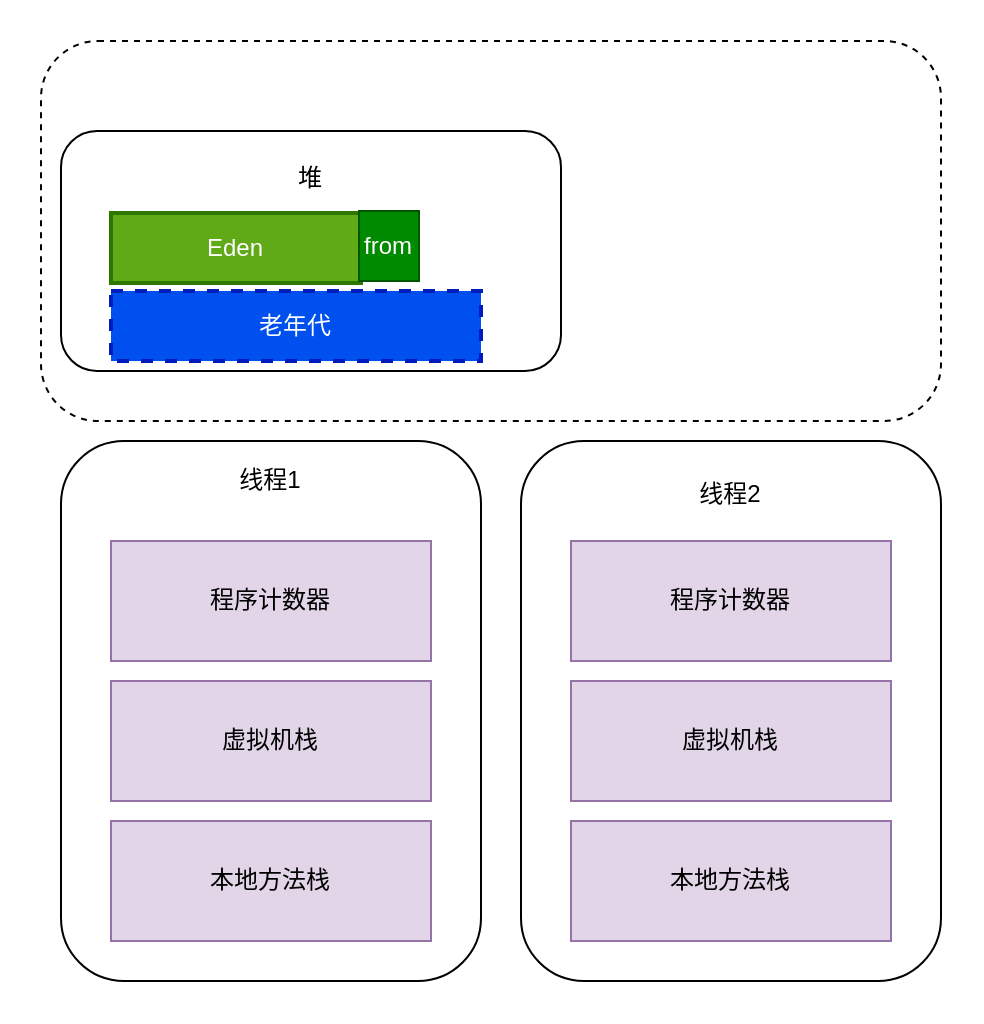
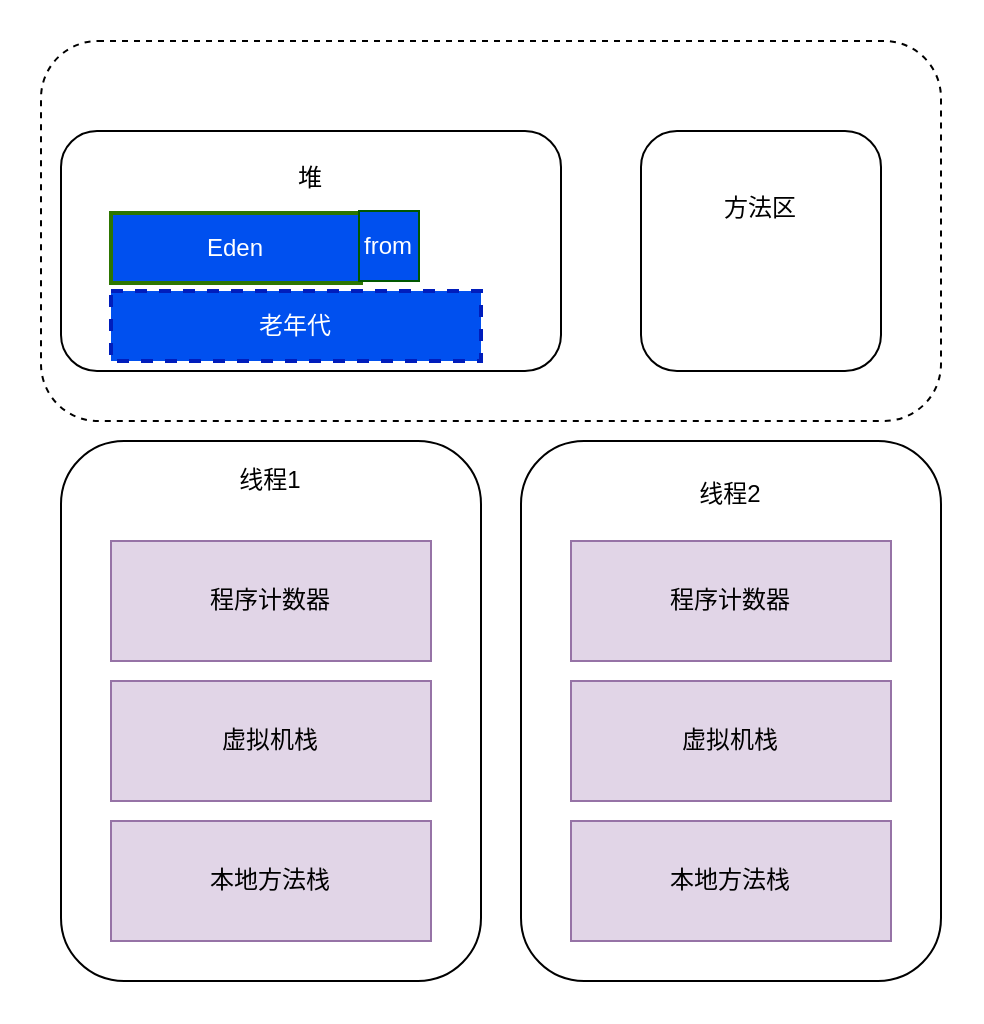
node "from": fillcolor #008a00 -> #0050ef
node "Eden": fillcolor #60a917 -> #0050ef
node "方法区": added
